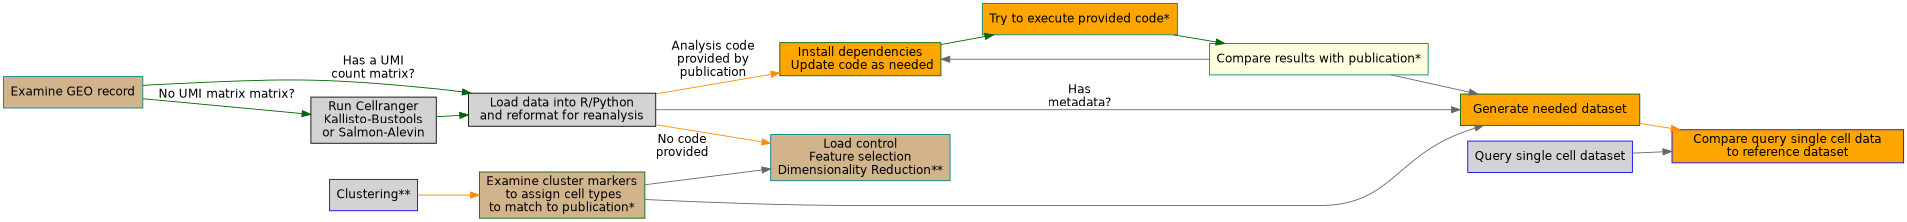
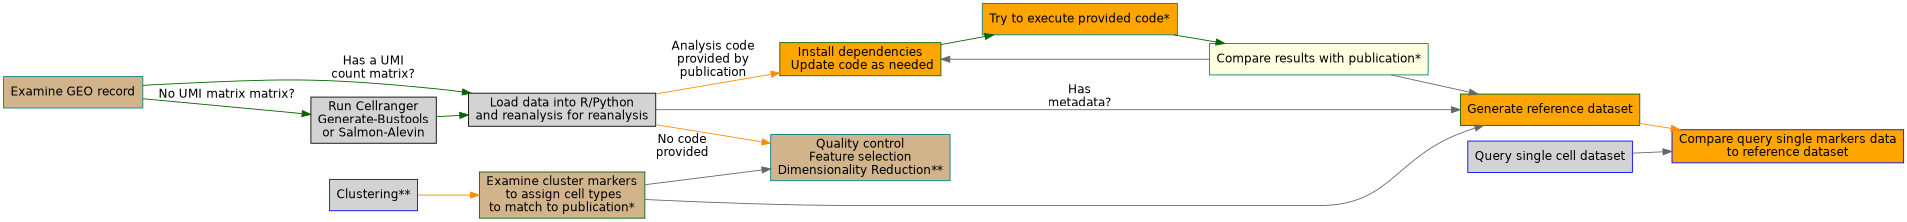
node "Load data into R/Python and reformat for reanalysis": label "Load data into R/Python and reformat for reanalysis" -> "Load data into R/Python and reanalysis for reanalysis"
node "Generate needed dataset": label "Generate needed dataset" -> "Generate reference dataset"
node "Run Cellranger Kallisto-Bustools or Salmon-Alevin": label "Run Cellranger Kallisto-Bustools or Salmon-Alevin" -> "Run Cellranger Generate-Bustools or Salmon-Alevin"
node "Compare query single cell data to reference dataset": label "Compare query single cell data to reference dataset" -> "Compare query single markers data to reference dataset"
node "Load control Feature selection Dimensionality Reduction**": label "Load control Feature selection Dimensionality Reduction**" -> "Quality control Feature selection Dimensionality Reduction**"
